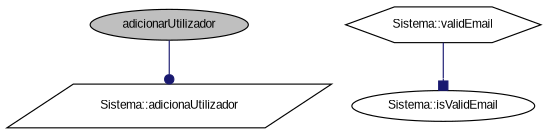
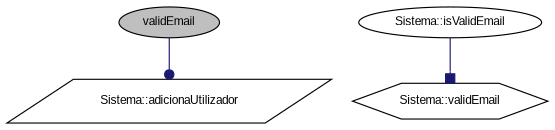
node "adicionarUtilizador": label "adicionarUtilizador" -> "validEmail"
edge "Sistema::validEmail" -> "Sistema::isValidEmail": reversed
